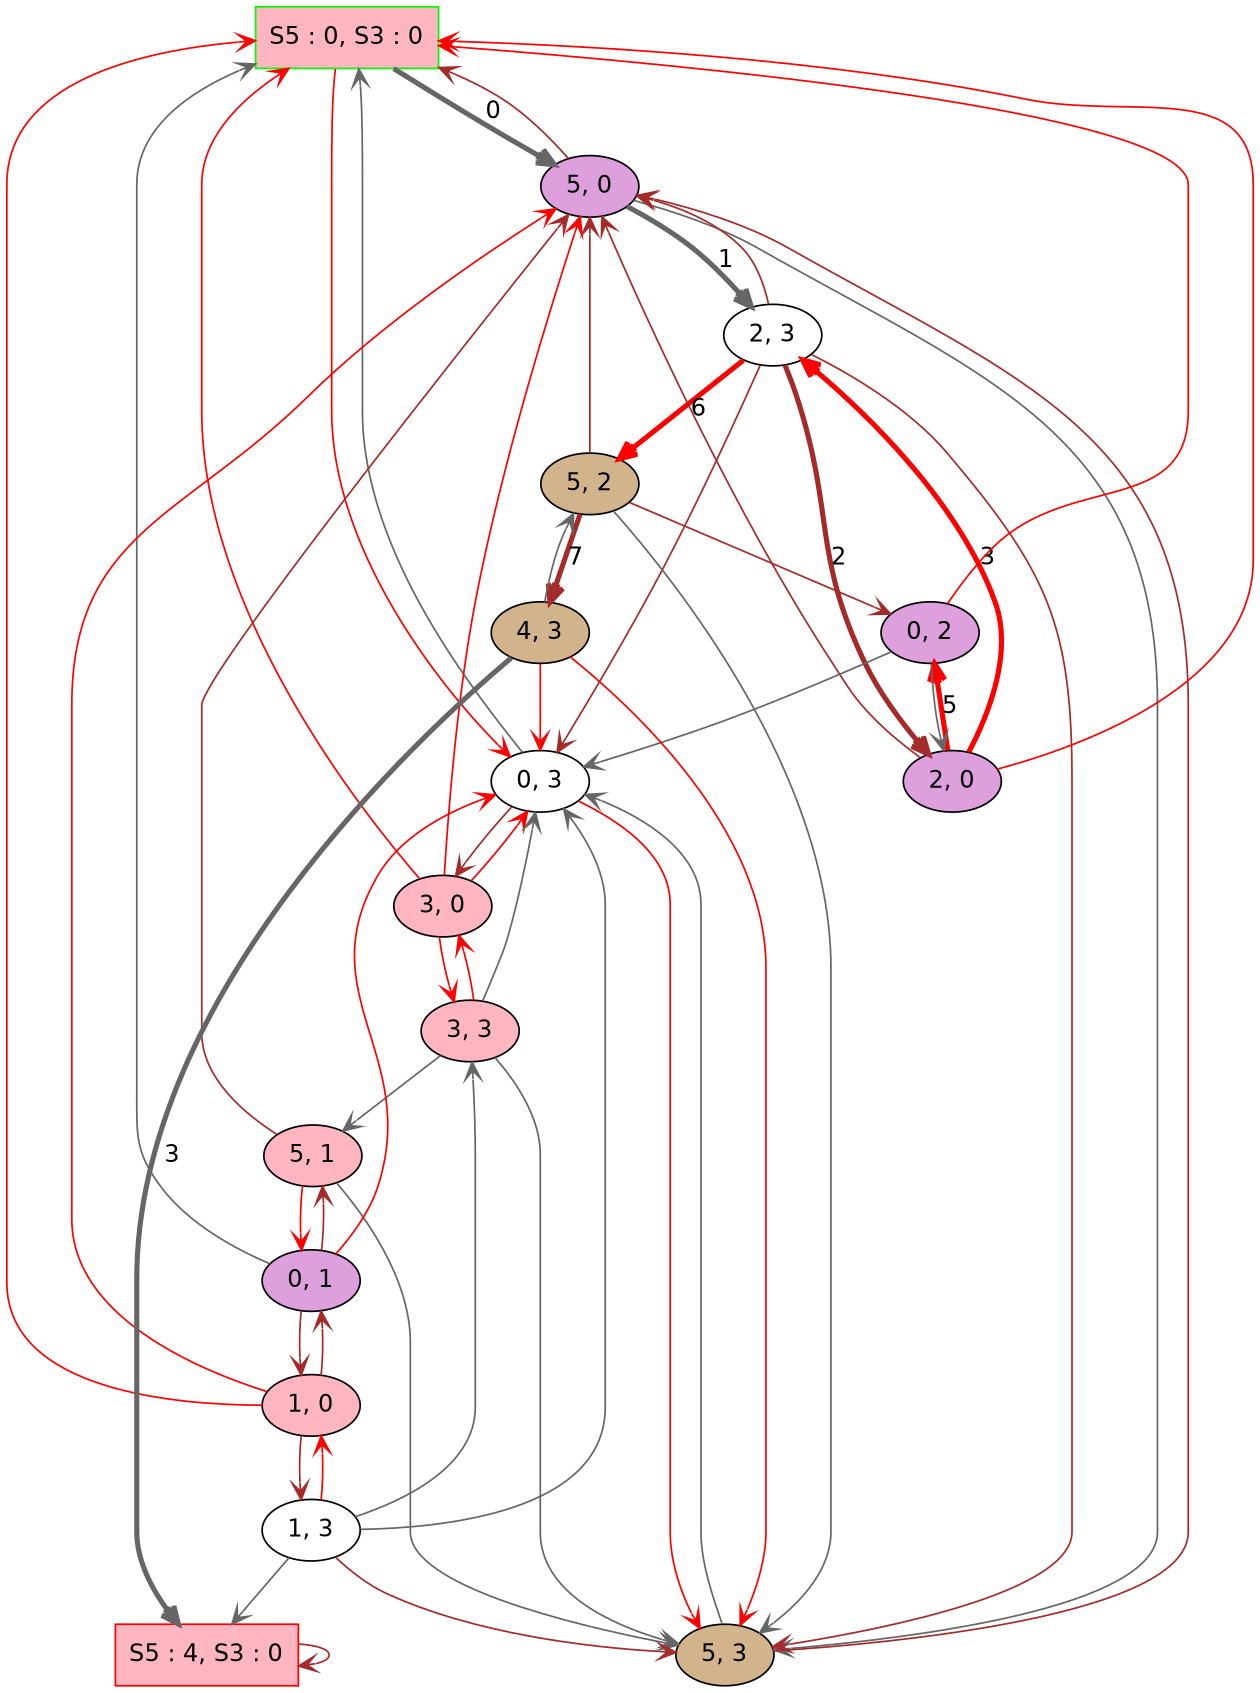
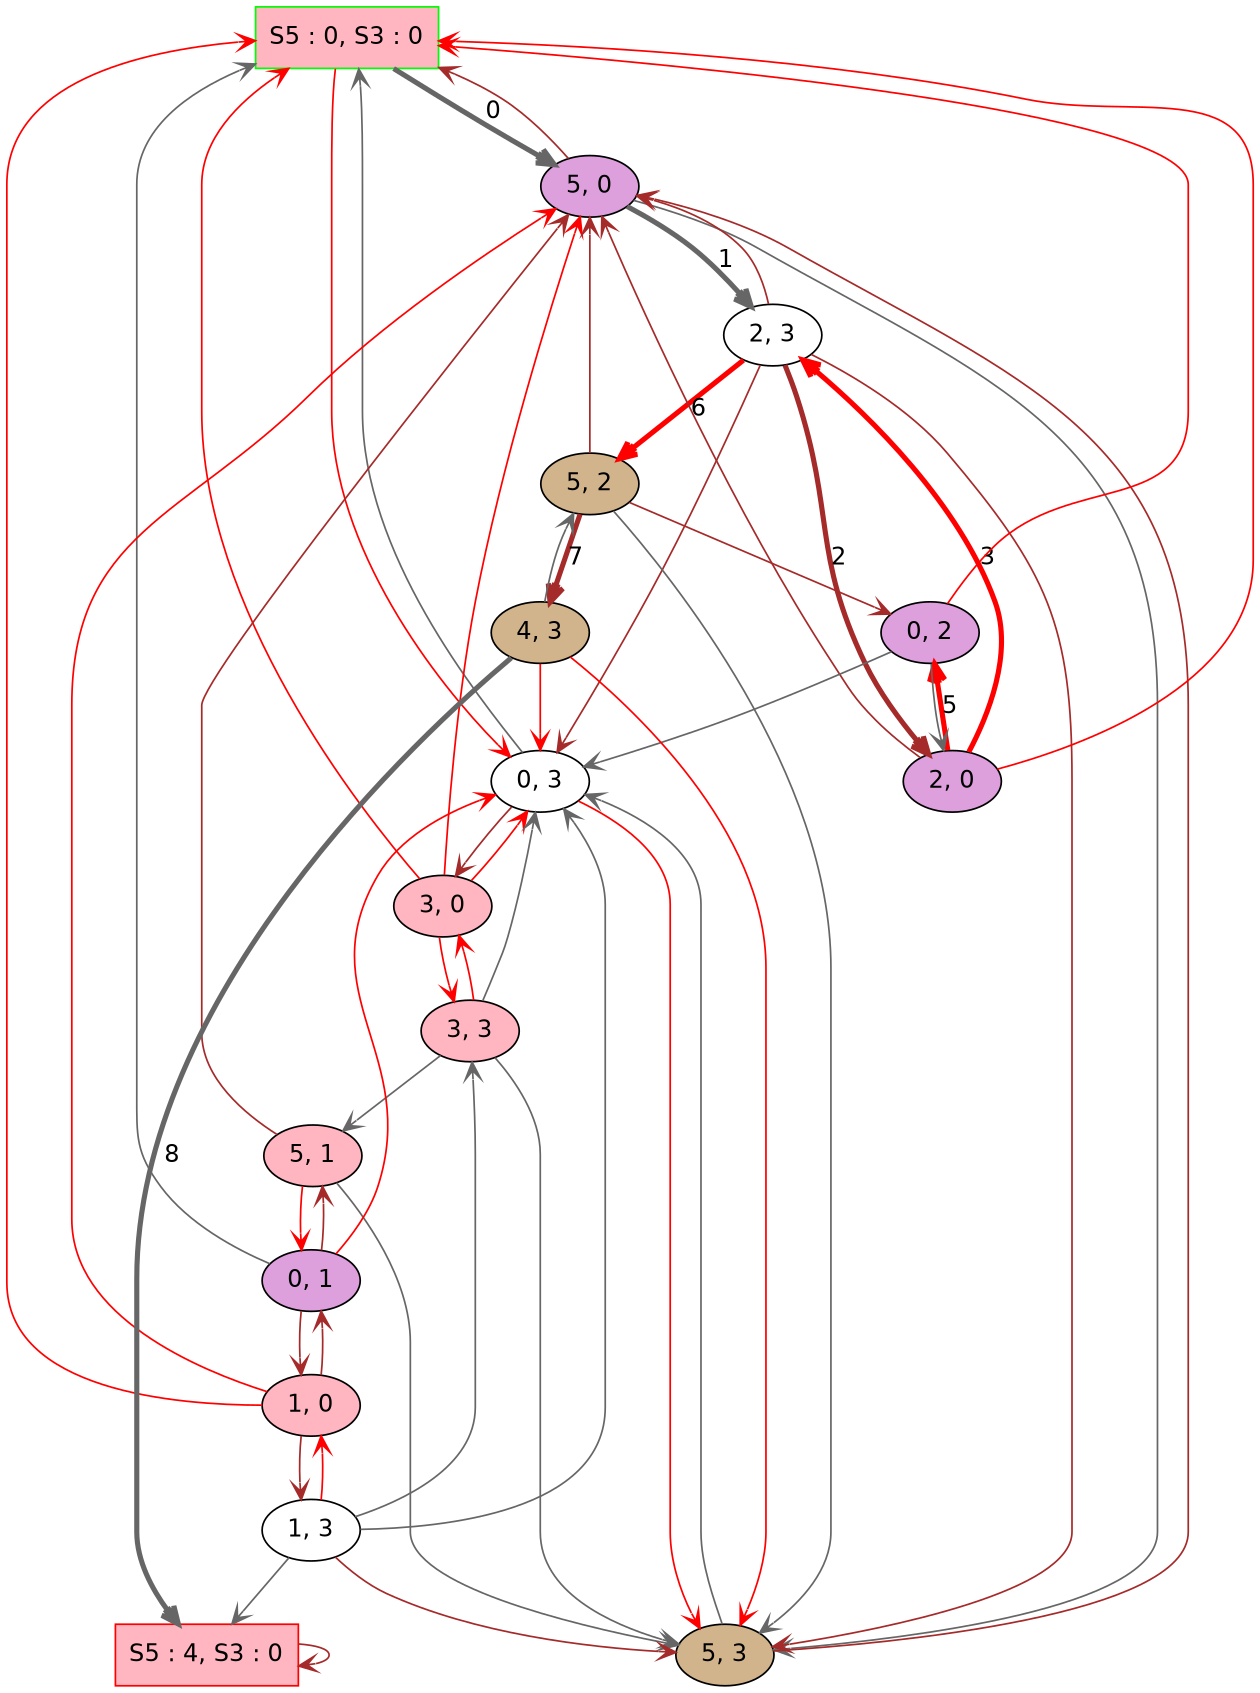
edge "4, 3" -> "S5 : 4, S3 : 0": label "3" -> "8"
